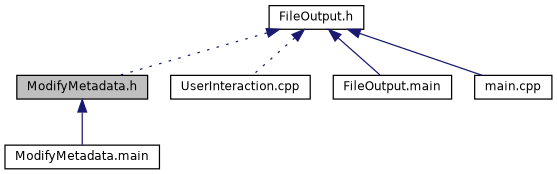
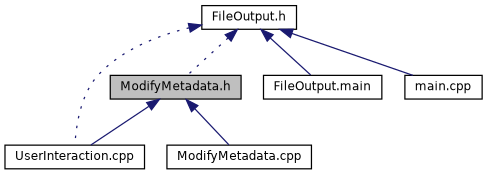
edge "UserInteraction.cpp" -> "ModifyMetadata.h": added
node "ModifyMetadata.main": label "ModifyMetadata.main" -> "ModifyMetadata.cpp"
